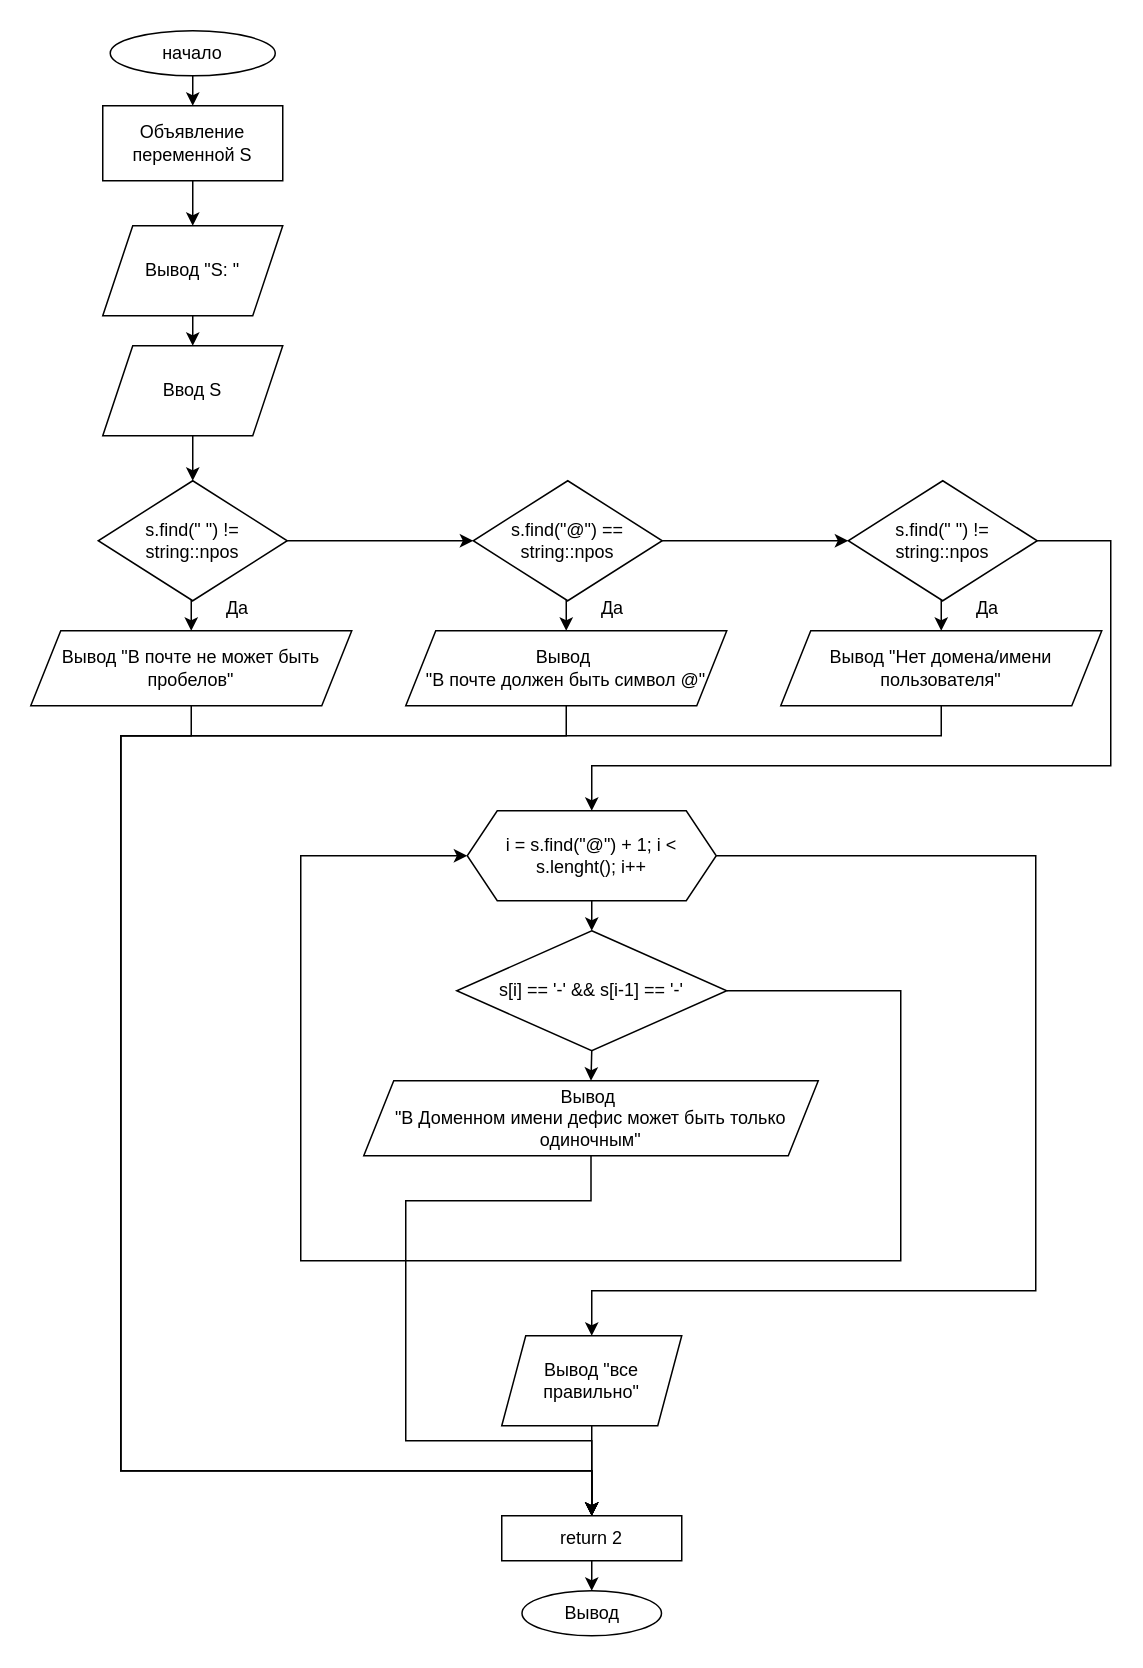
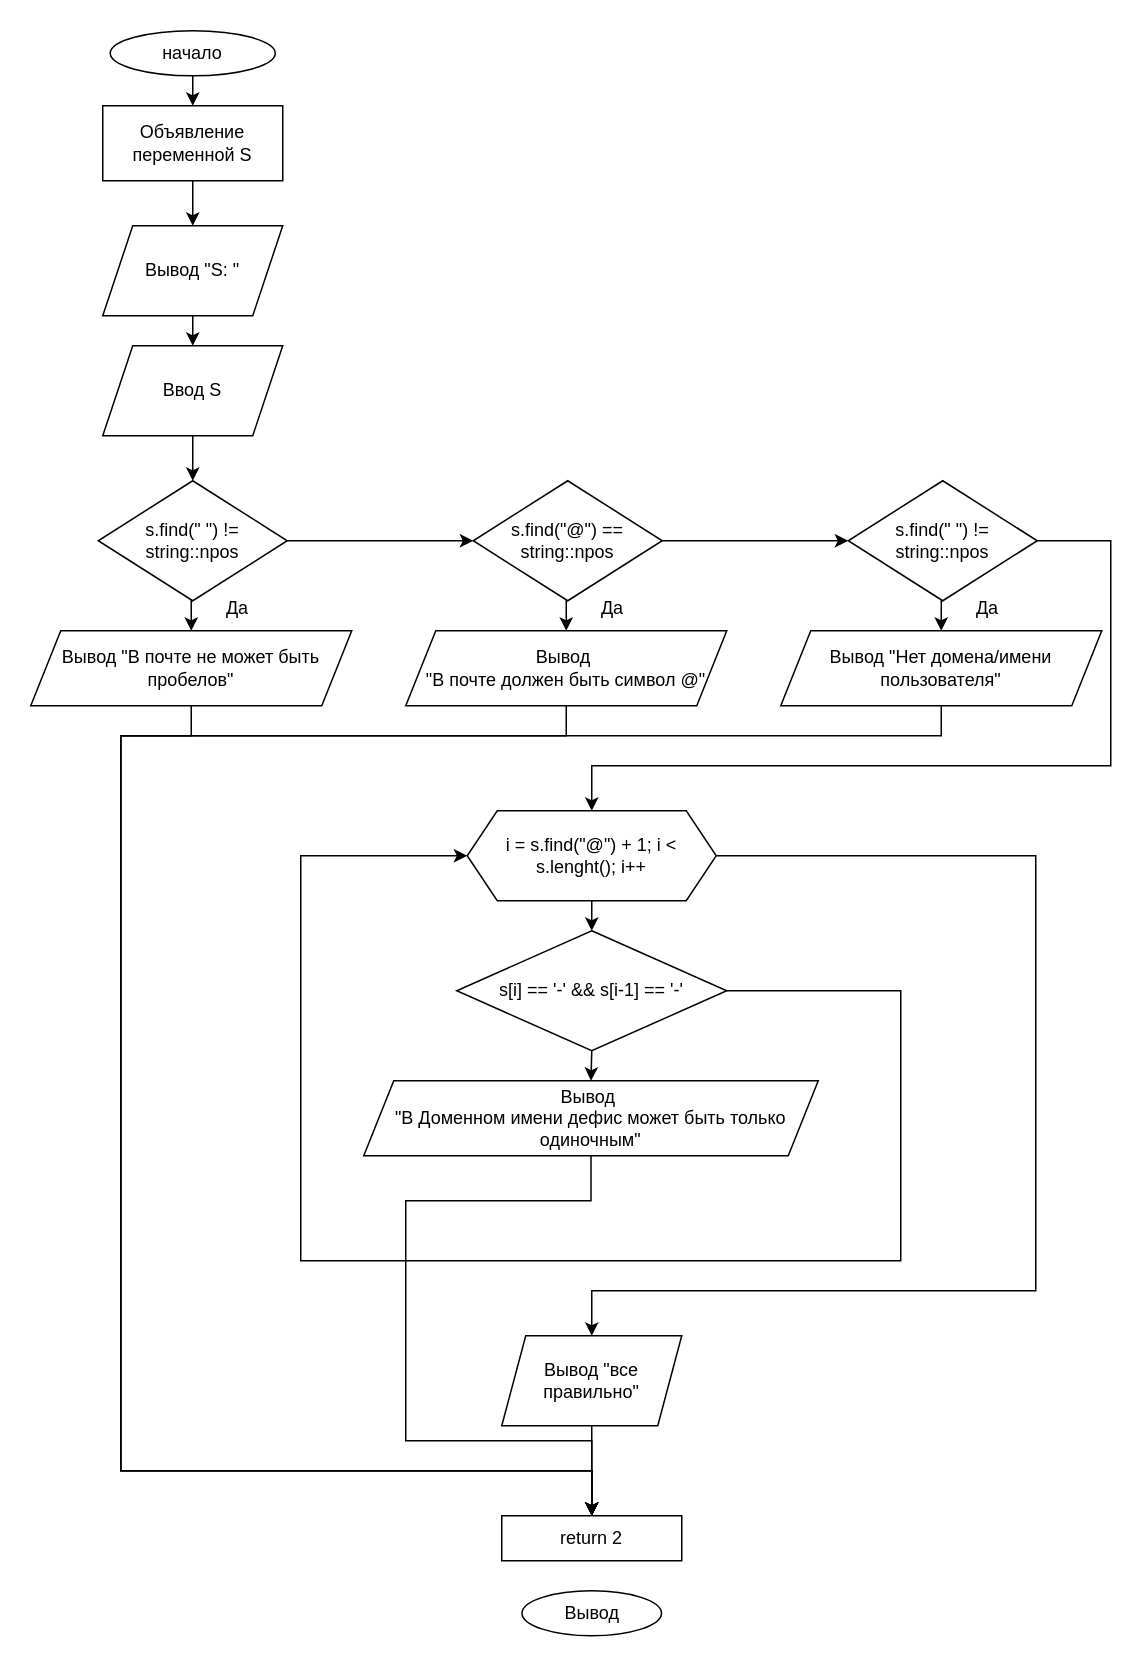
edge "return 2" -> "Вывод": removed
